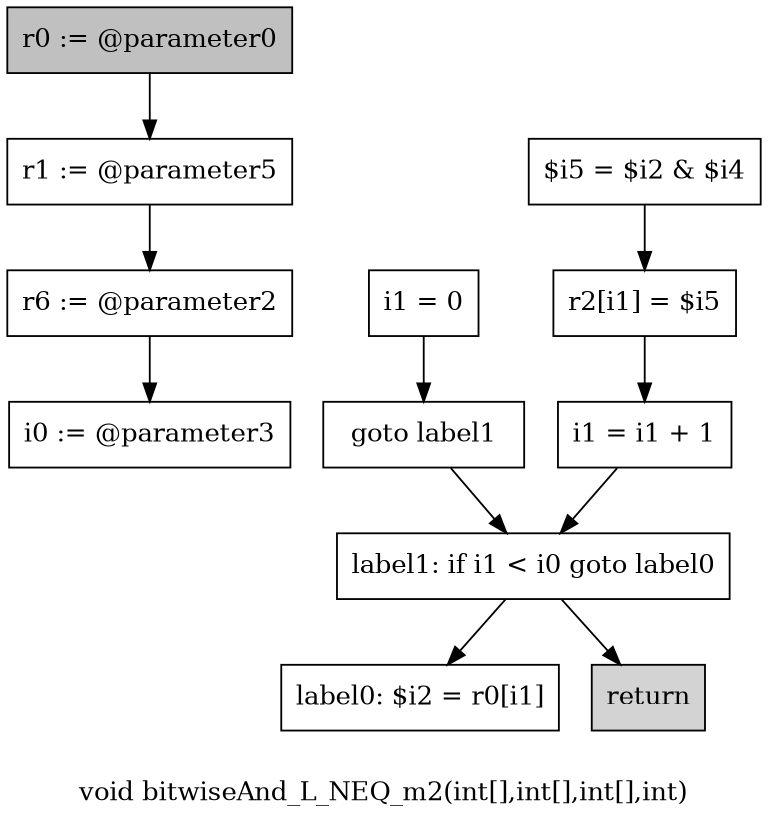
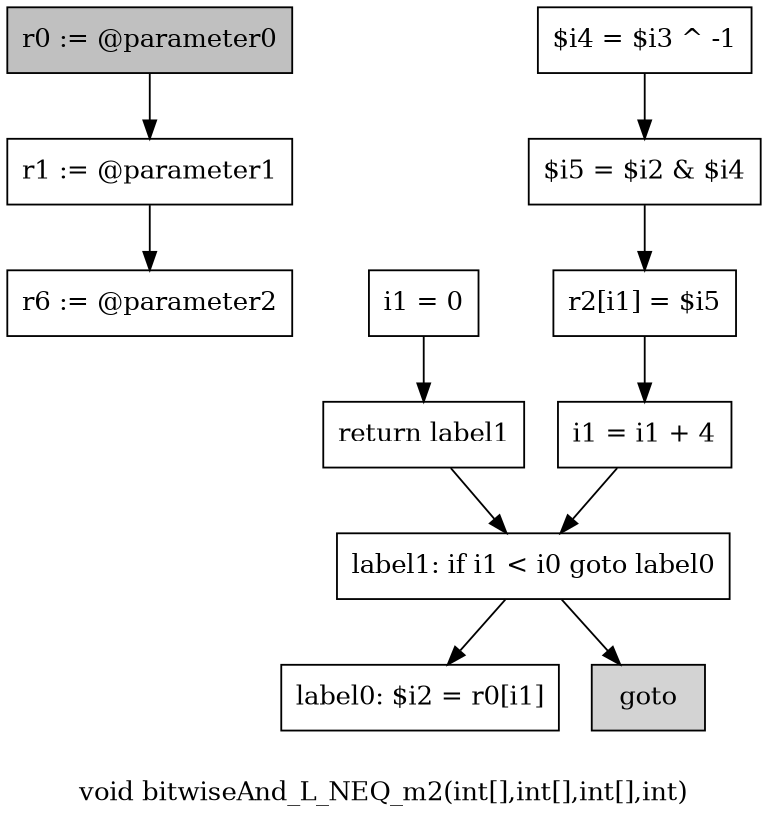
node "$i4 = $i3 ^ -1": added
node "r1 := @parameter5": label "r1 := @parameter5" -> "r1 := @parameter1"
node "i0 := @parameter3": removed
node "goto label1": label "goto label1" -> "return label1"
node "i1 = i1 + 1": label "i1 = i1 + 1" -> "i1 = i1 + 4"
node "return": label "return" -> "goto"
